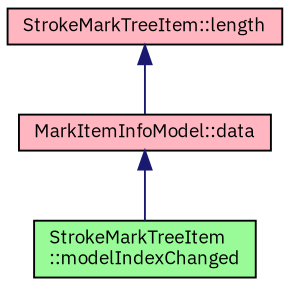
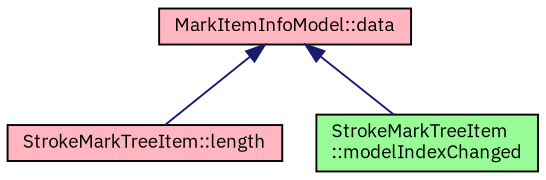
edge "MarkItemInfoModel::data" -> "StrokeMarkTreeItem::length": reversed
